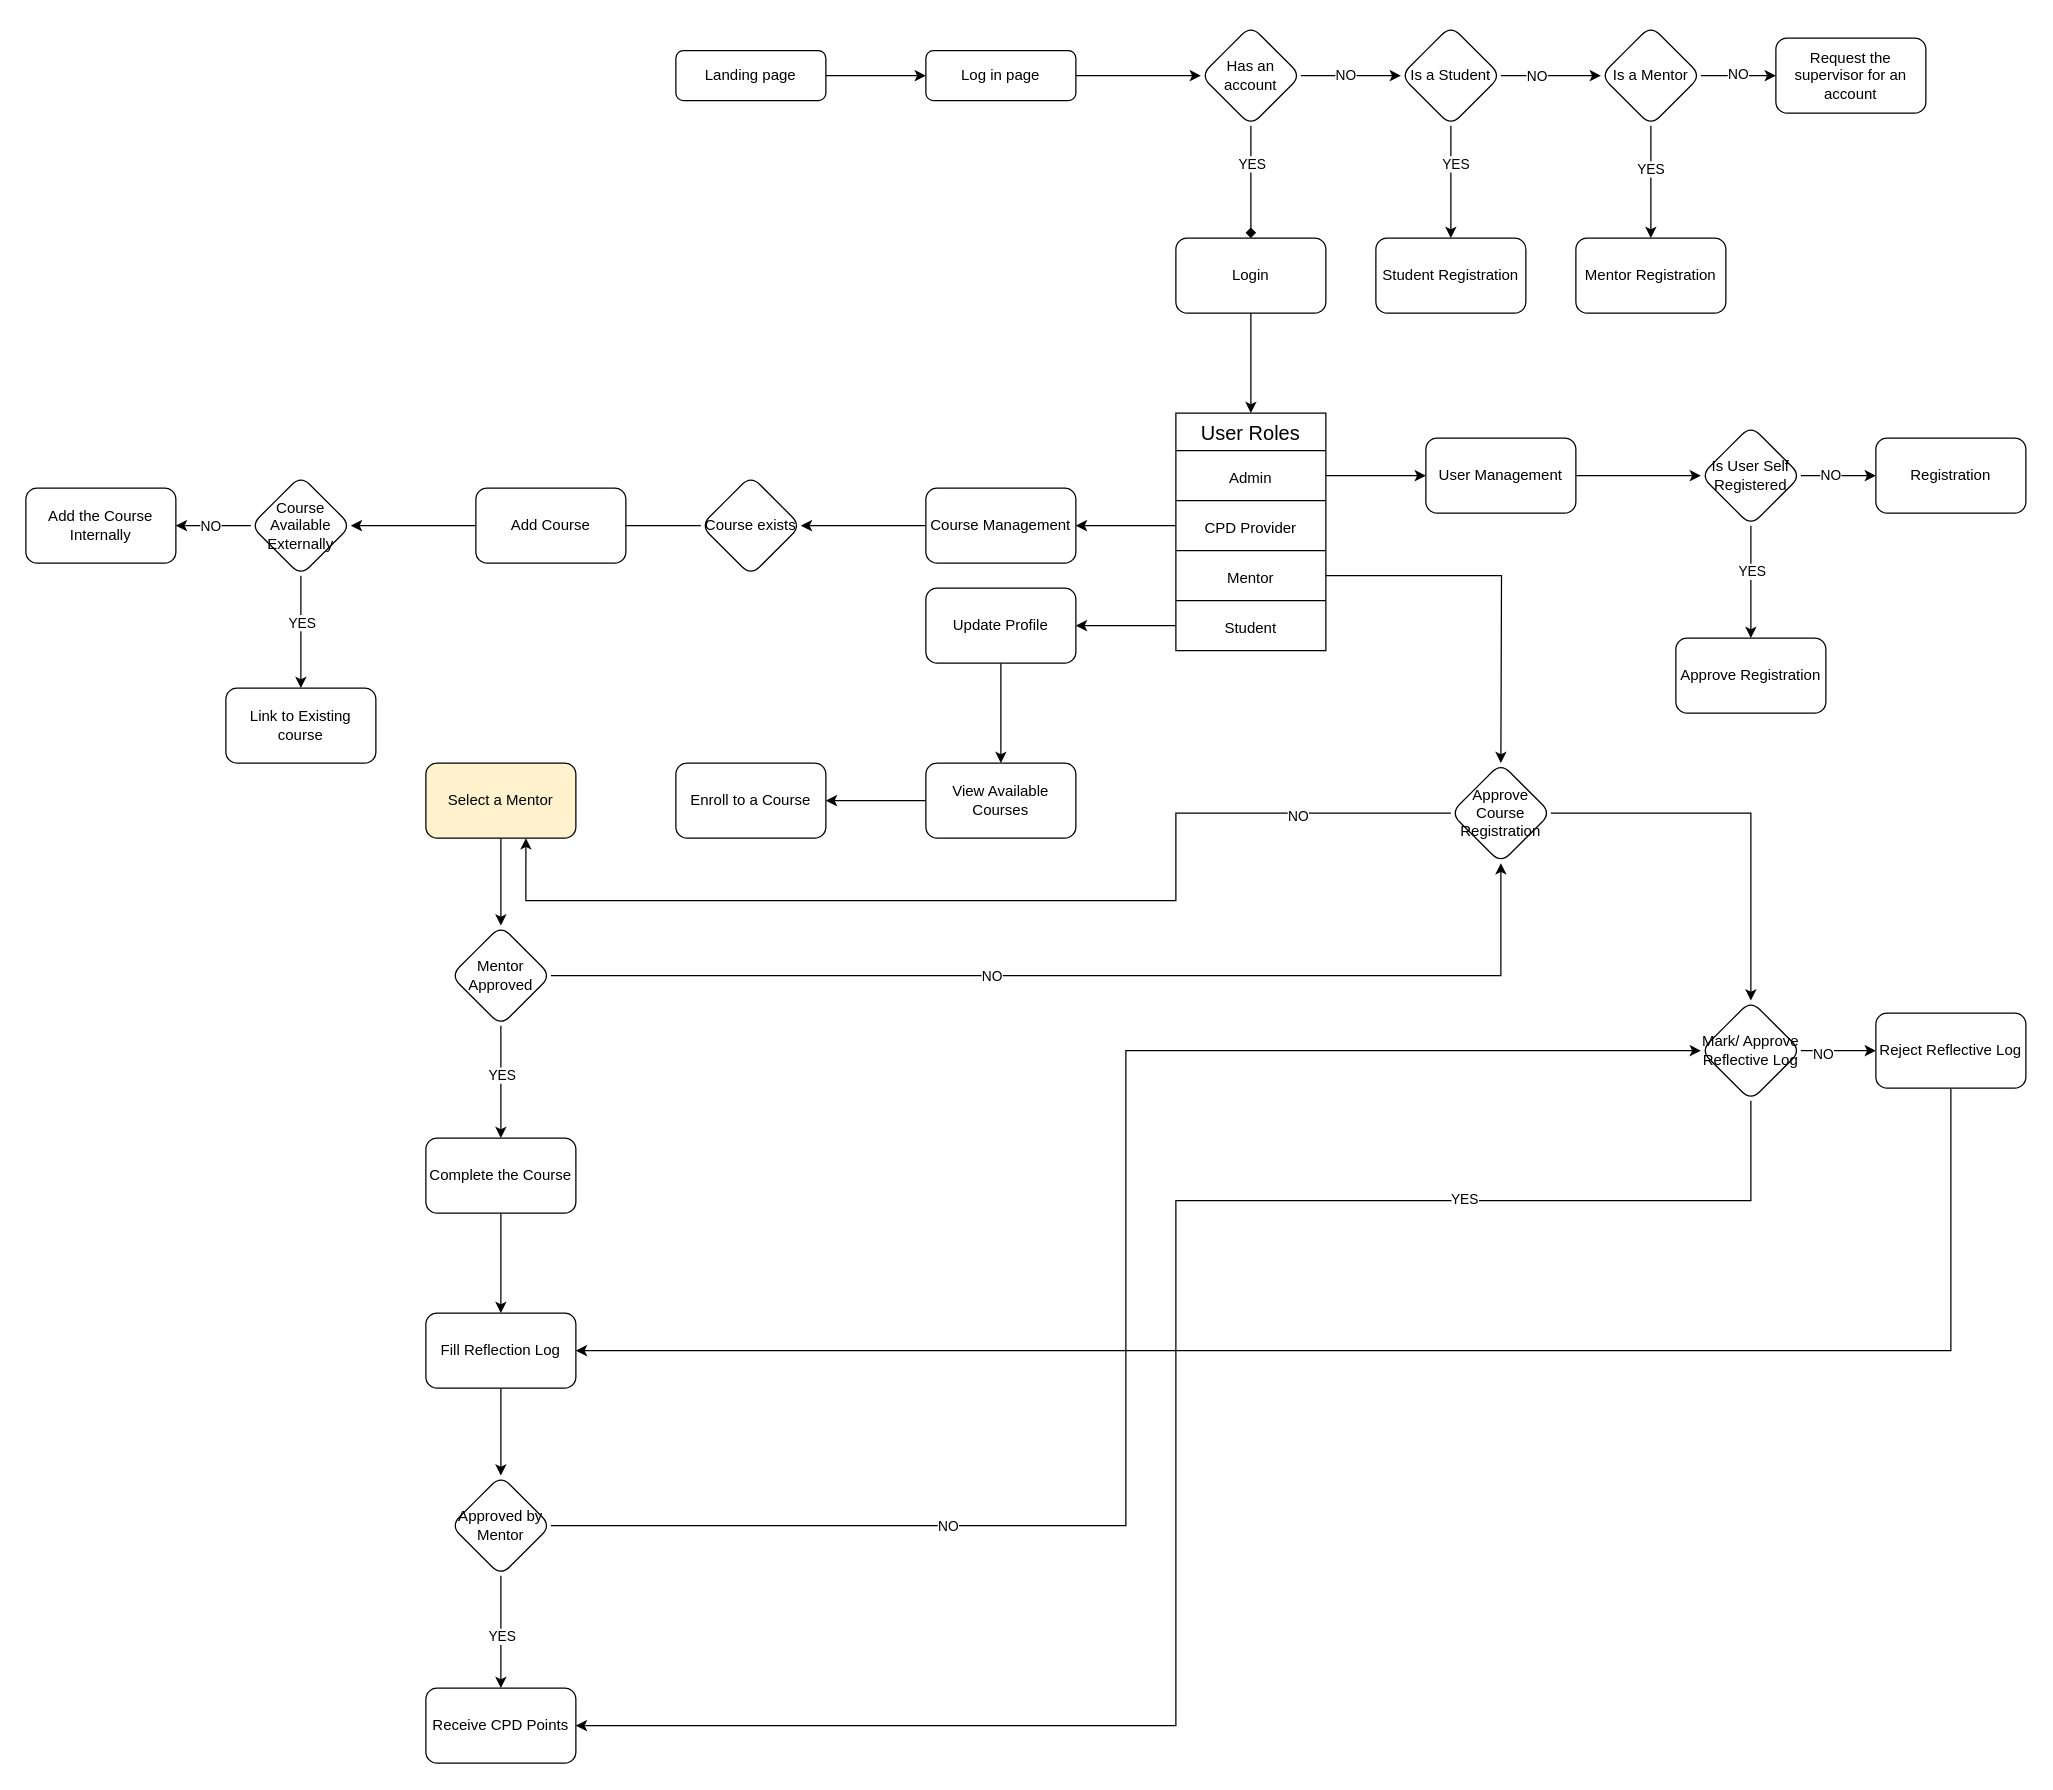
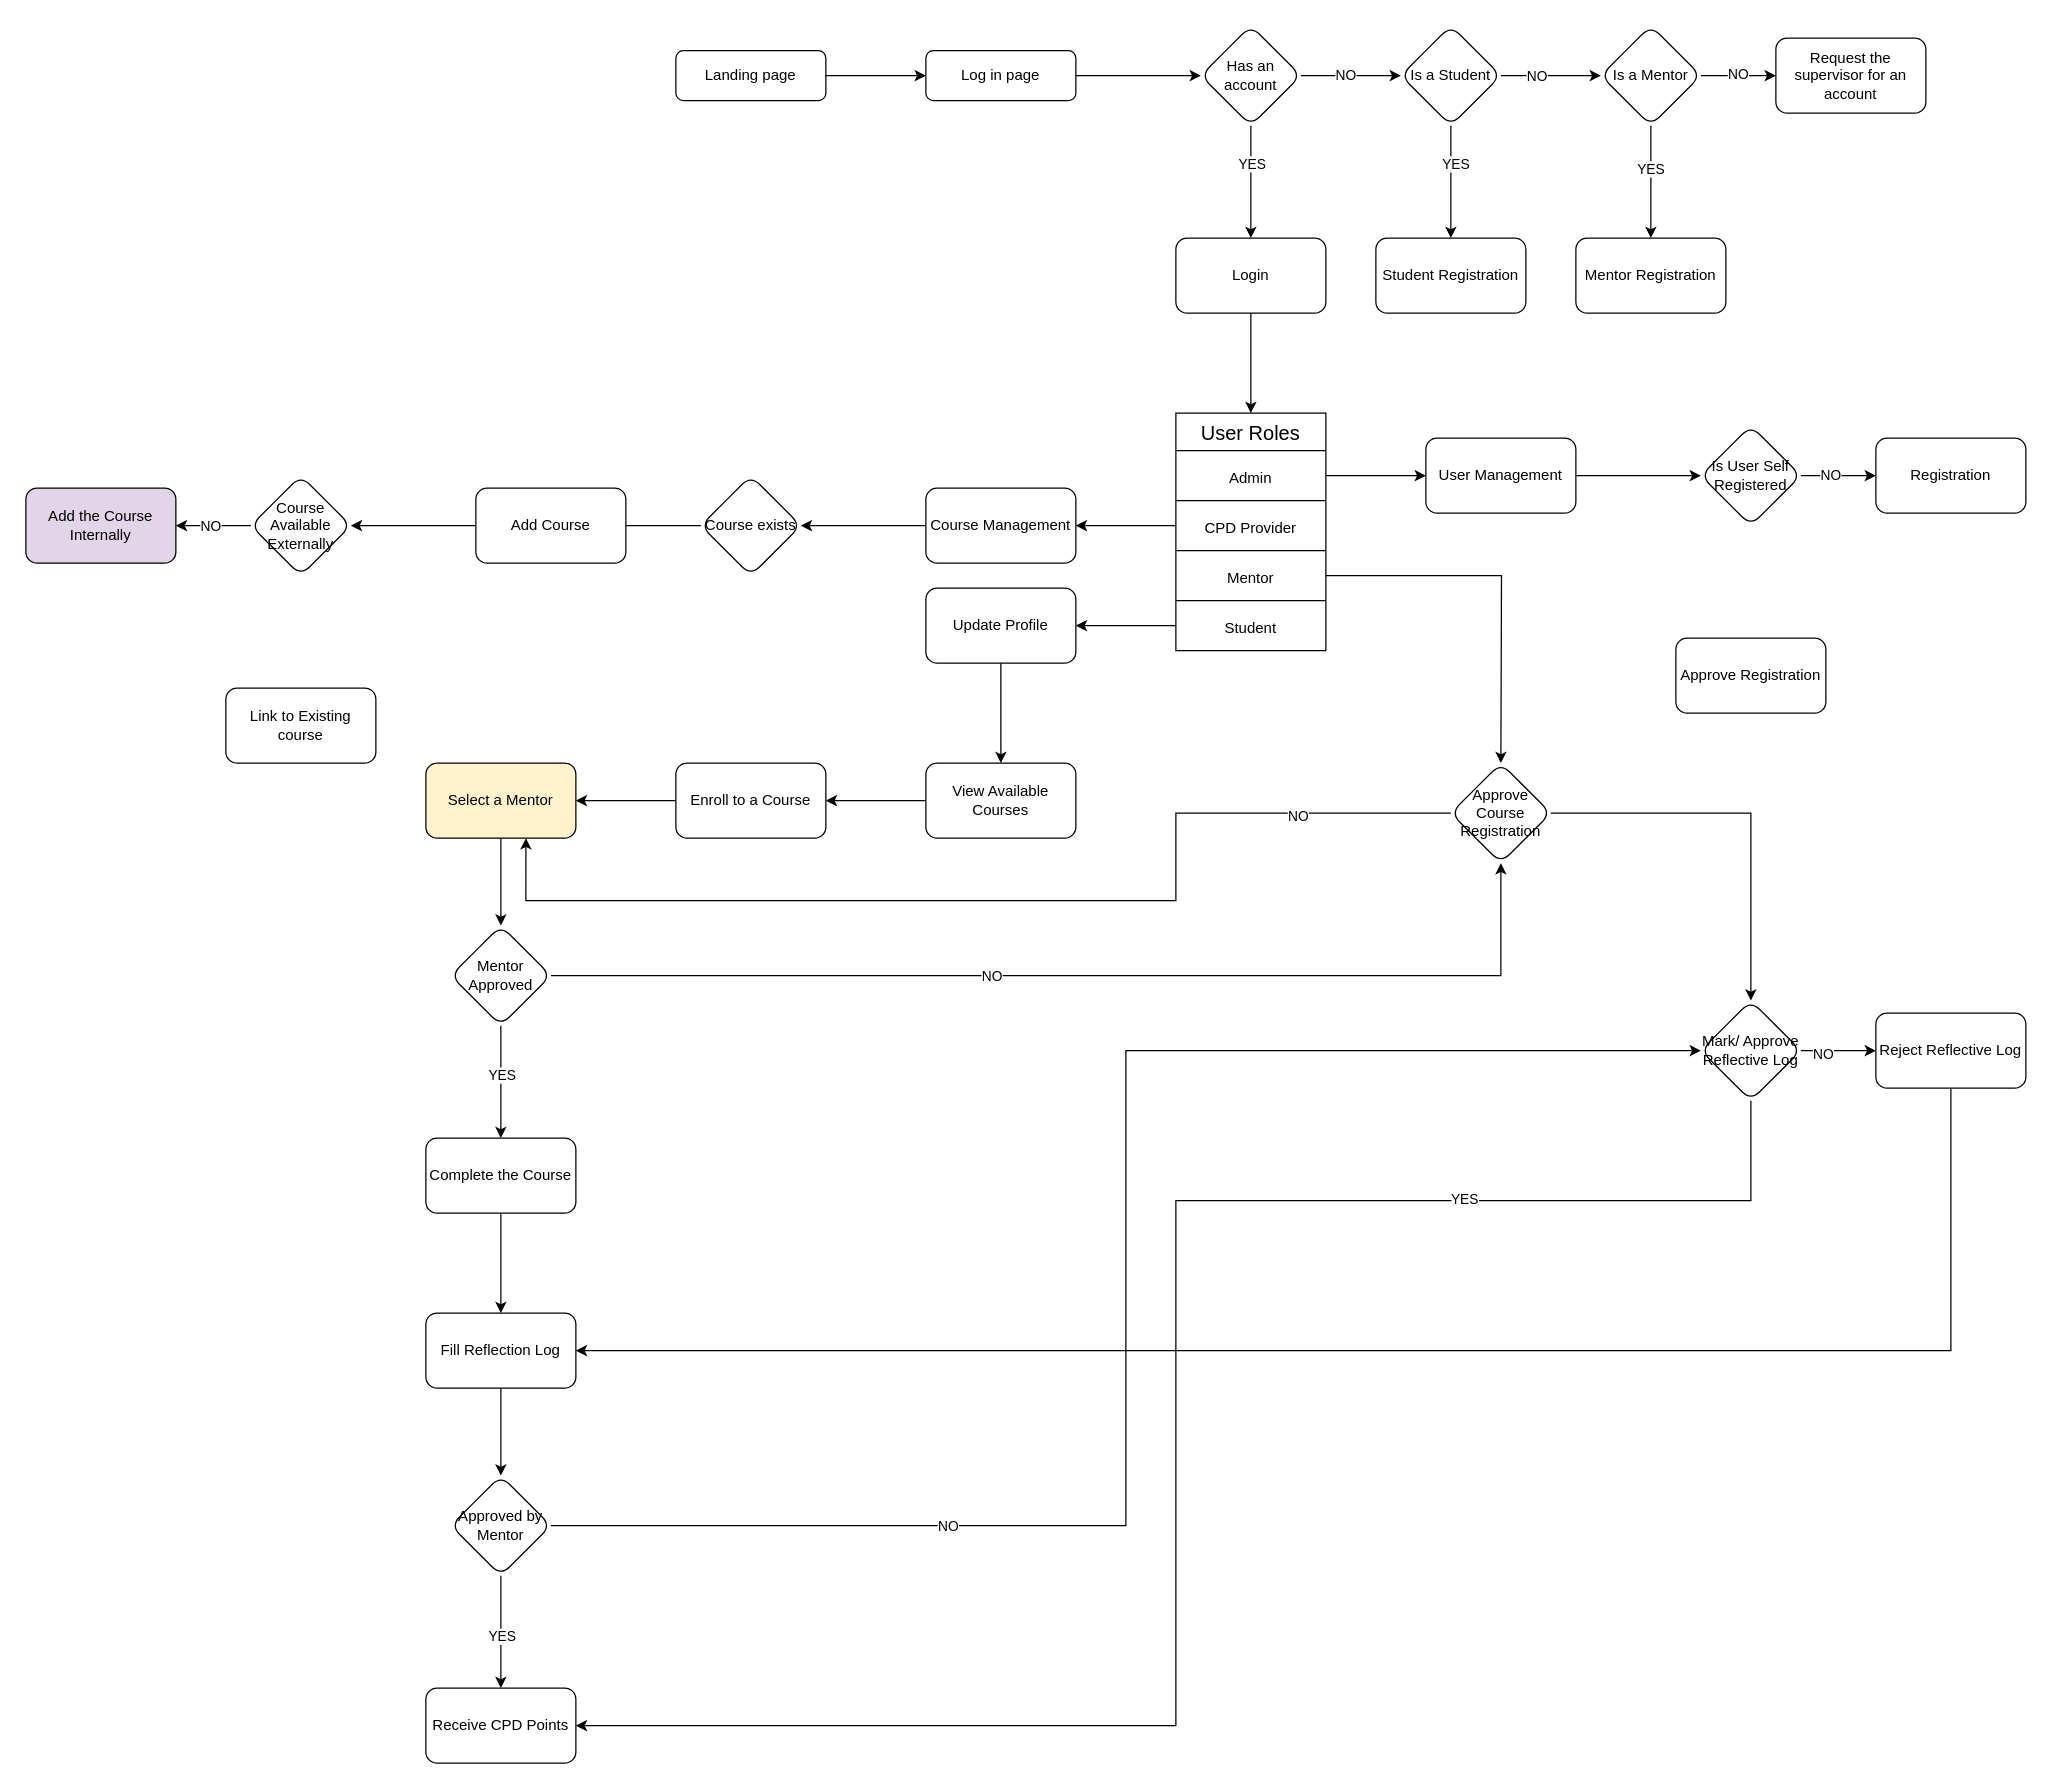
edge "Has an account" -> "Login": arrowhead diamond -> classic
node "Add the Course Internally": fillcolor #ffffff -> #e1d5e7
edge "Is User Self Registered" -> "Approve Registration": removed, label "YES"
edge "Course Available Externally" -> "Link to Existing course": removed, label "YES"
edge "Enroll to a Course" -> "Select a Mentor": added
